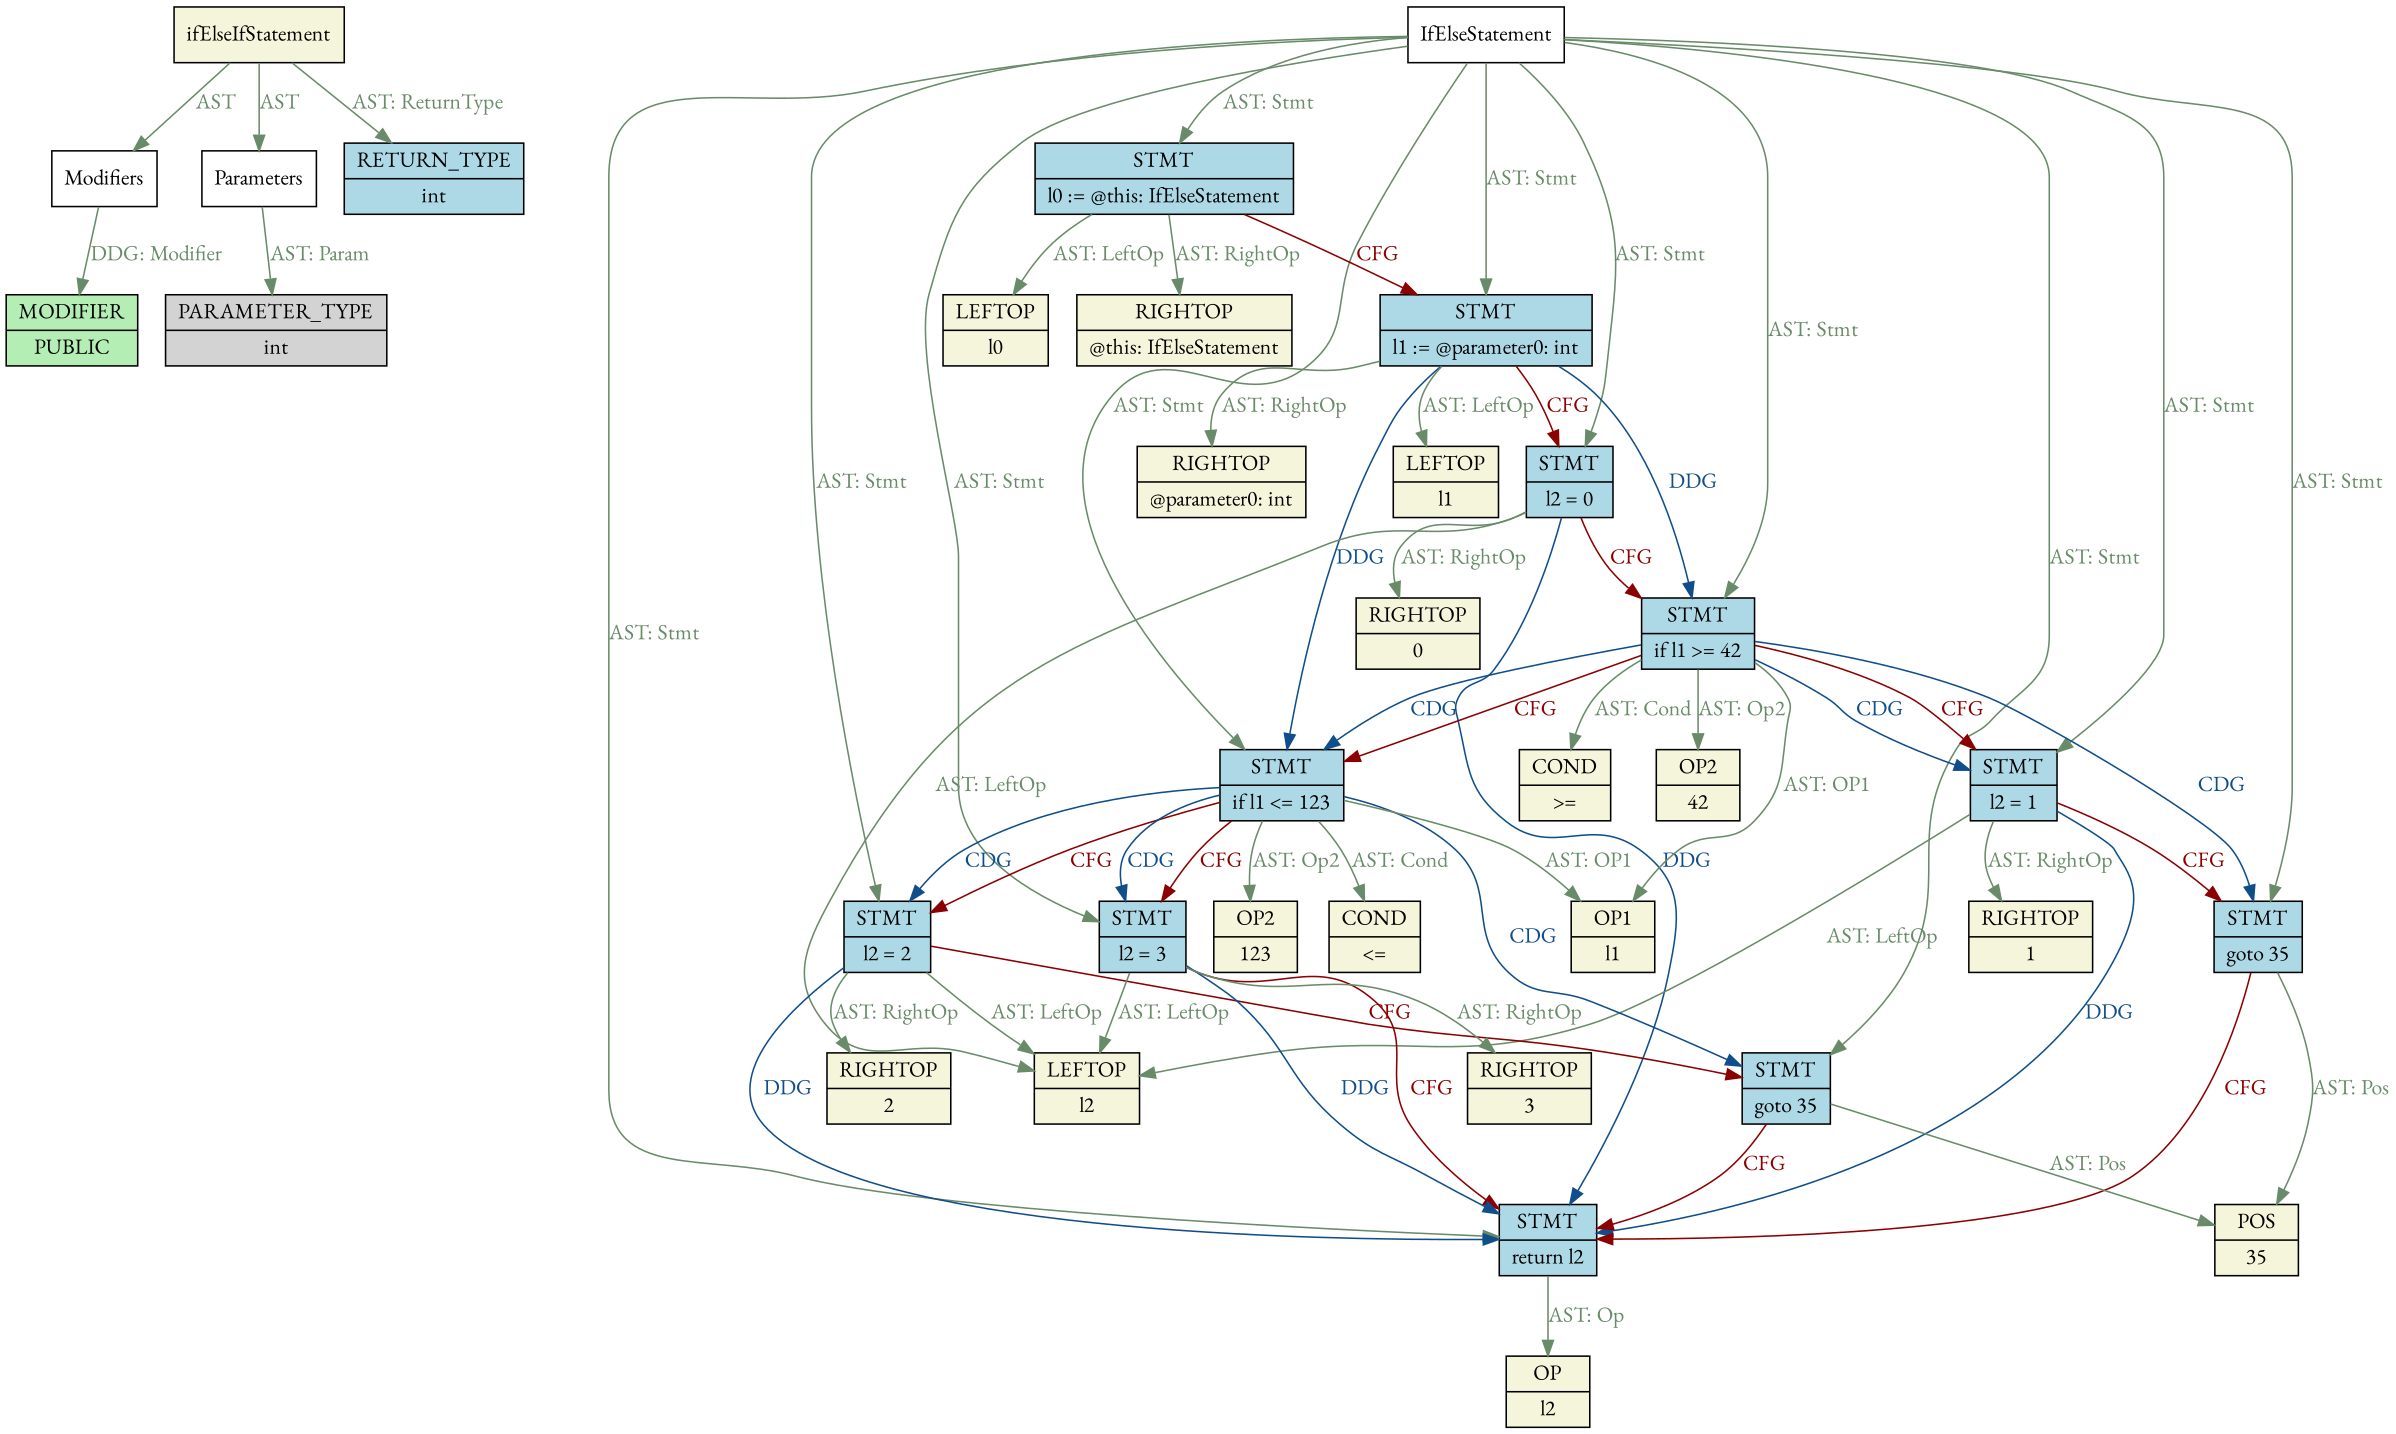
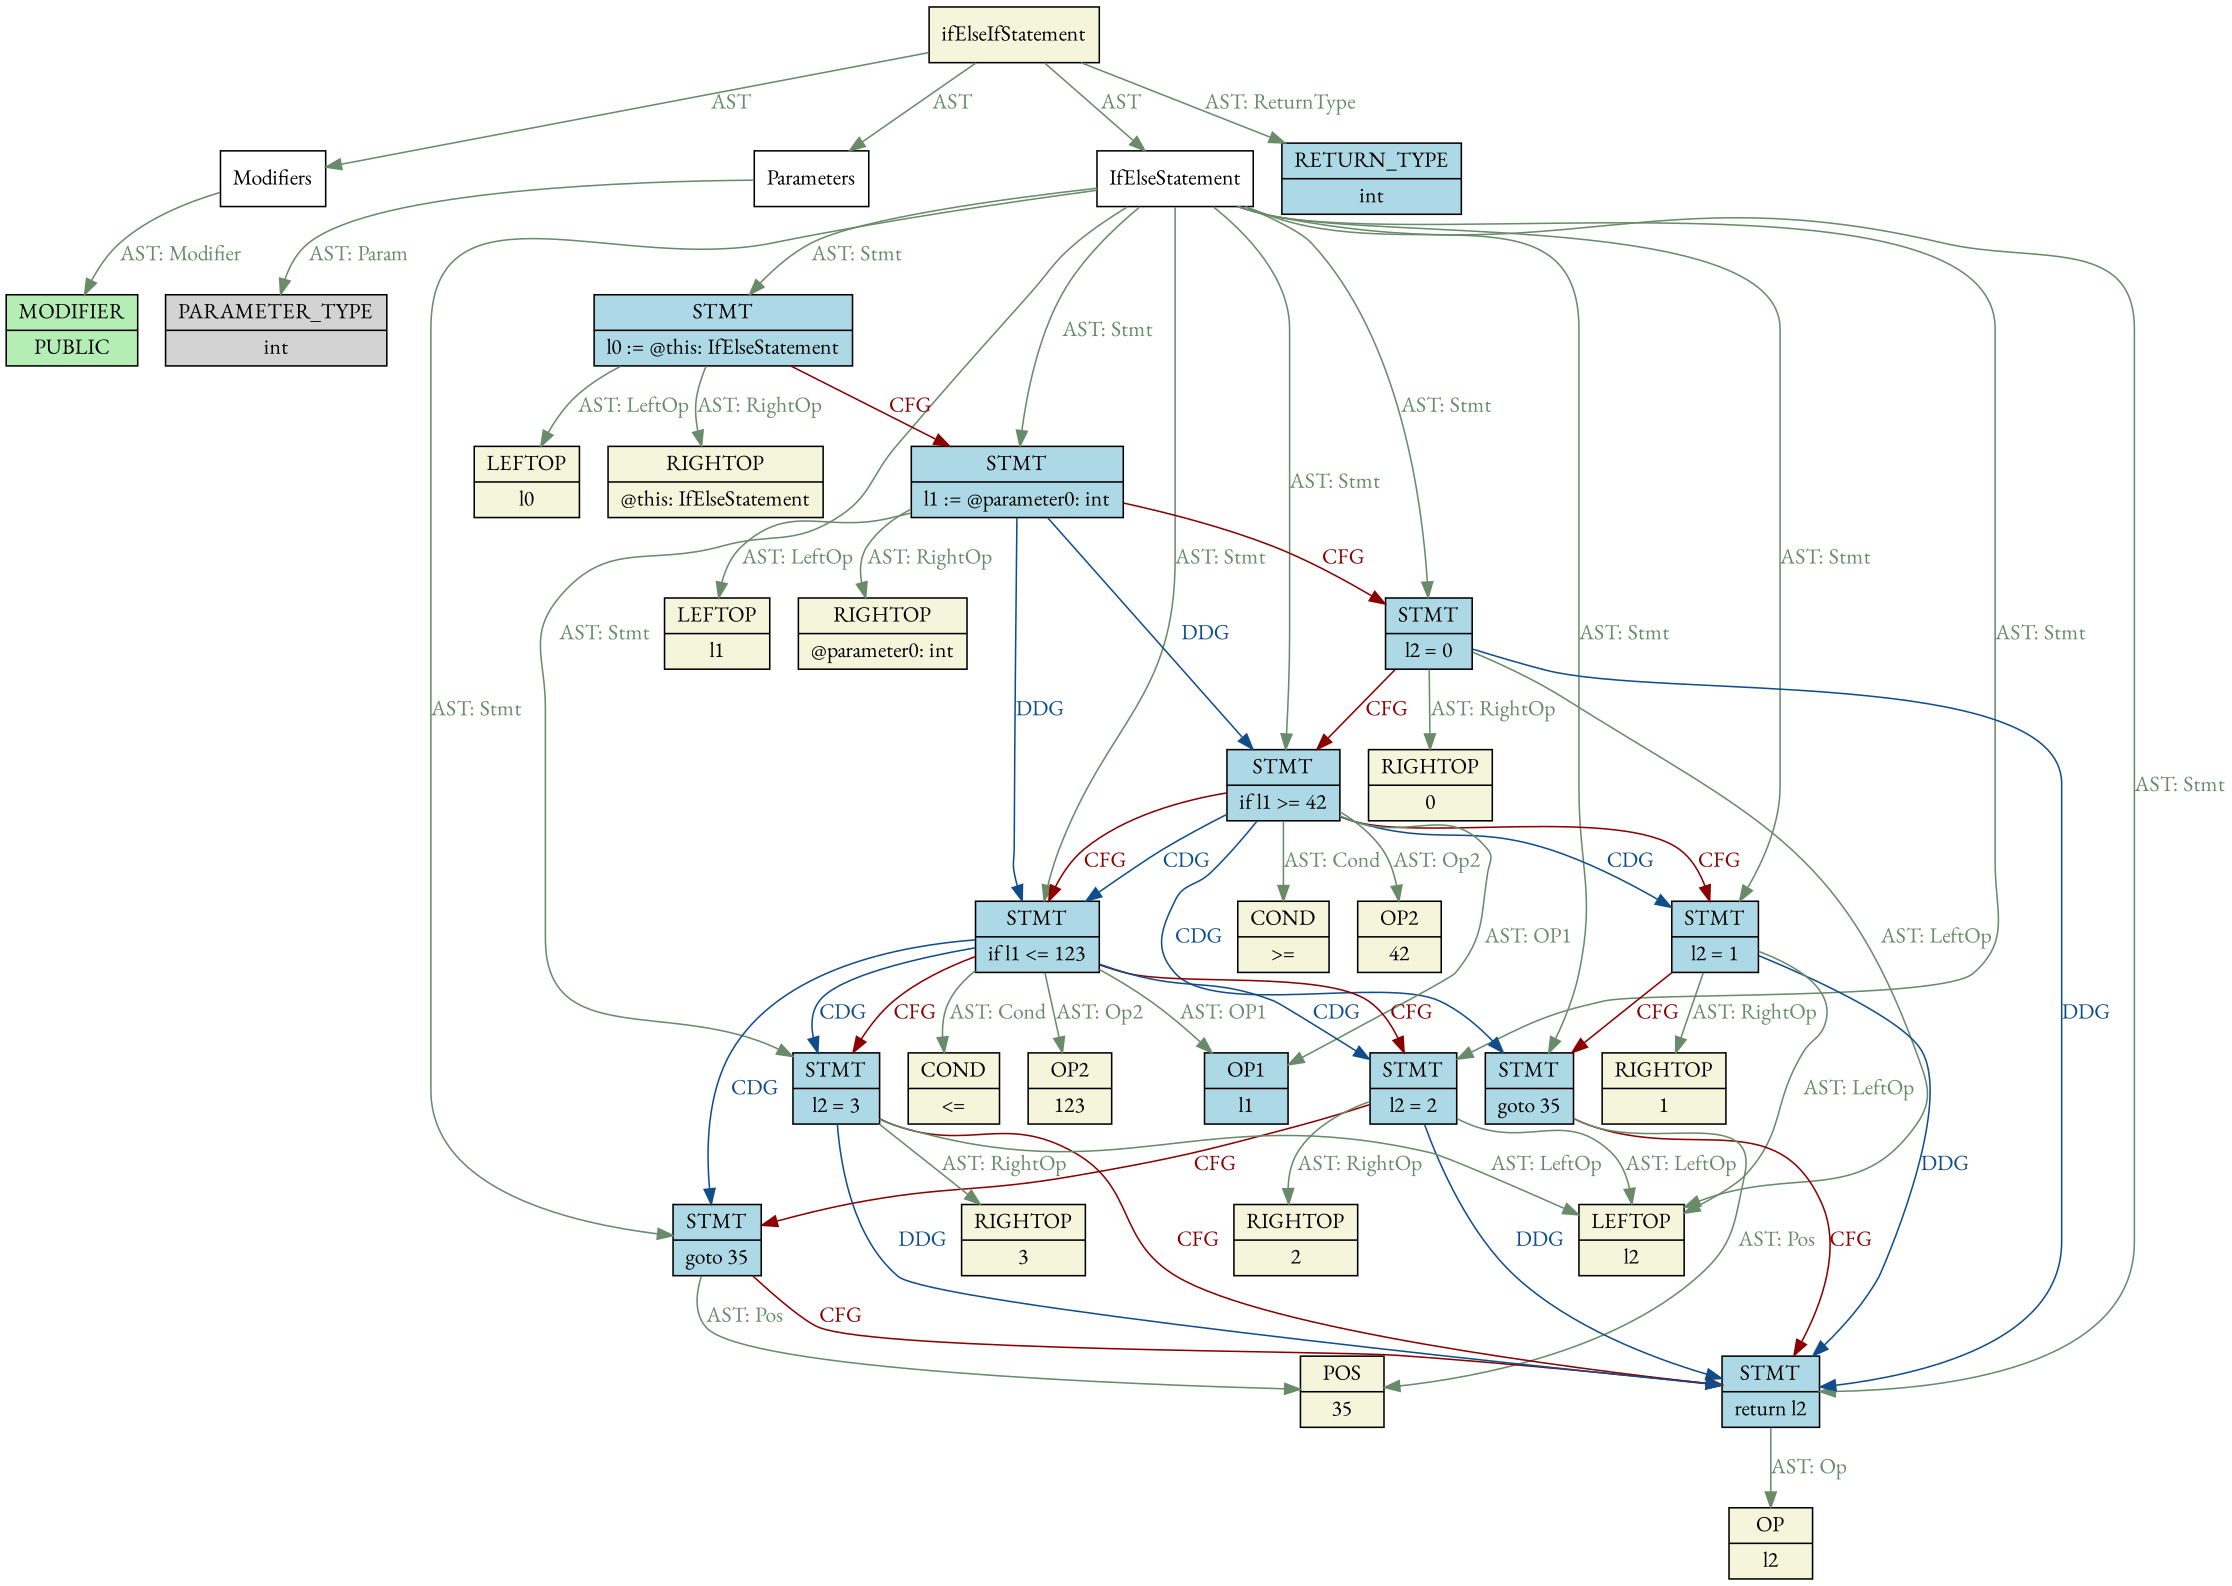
edge "ifElseIfStatement" -> "IfElseStatement": added, label "AST"
edge "Modifiers" -> "MODIFIER": label "DDG: Modifier" -> "AST: Modifier"
node "OP1": fillcolor beige -> lightblue
